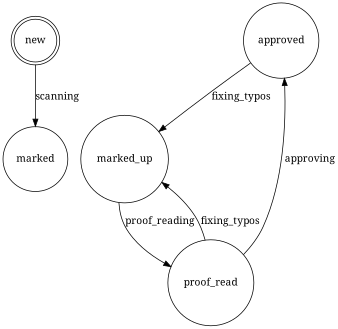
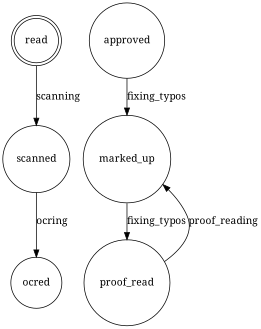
node "new": label "new" -> "read"
node "marked": label "marked" -> "scanned"
edge "proof_read" -> "approved": removed, label "approving"
edge "marked_up" -> "proof_read": label "proof_reading" -> "fixing_typos"
edge "proof_read" -> "marked_up": label "fixing_typos" -> "proof_reading"
node "ocred": added
